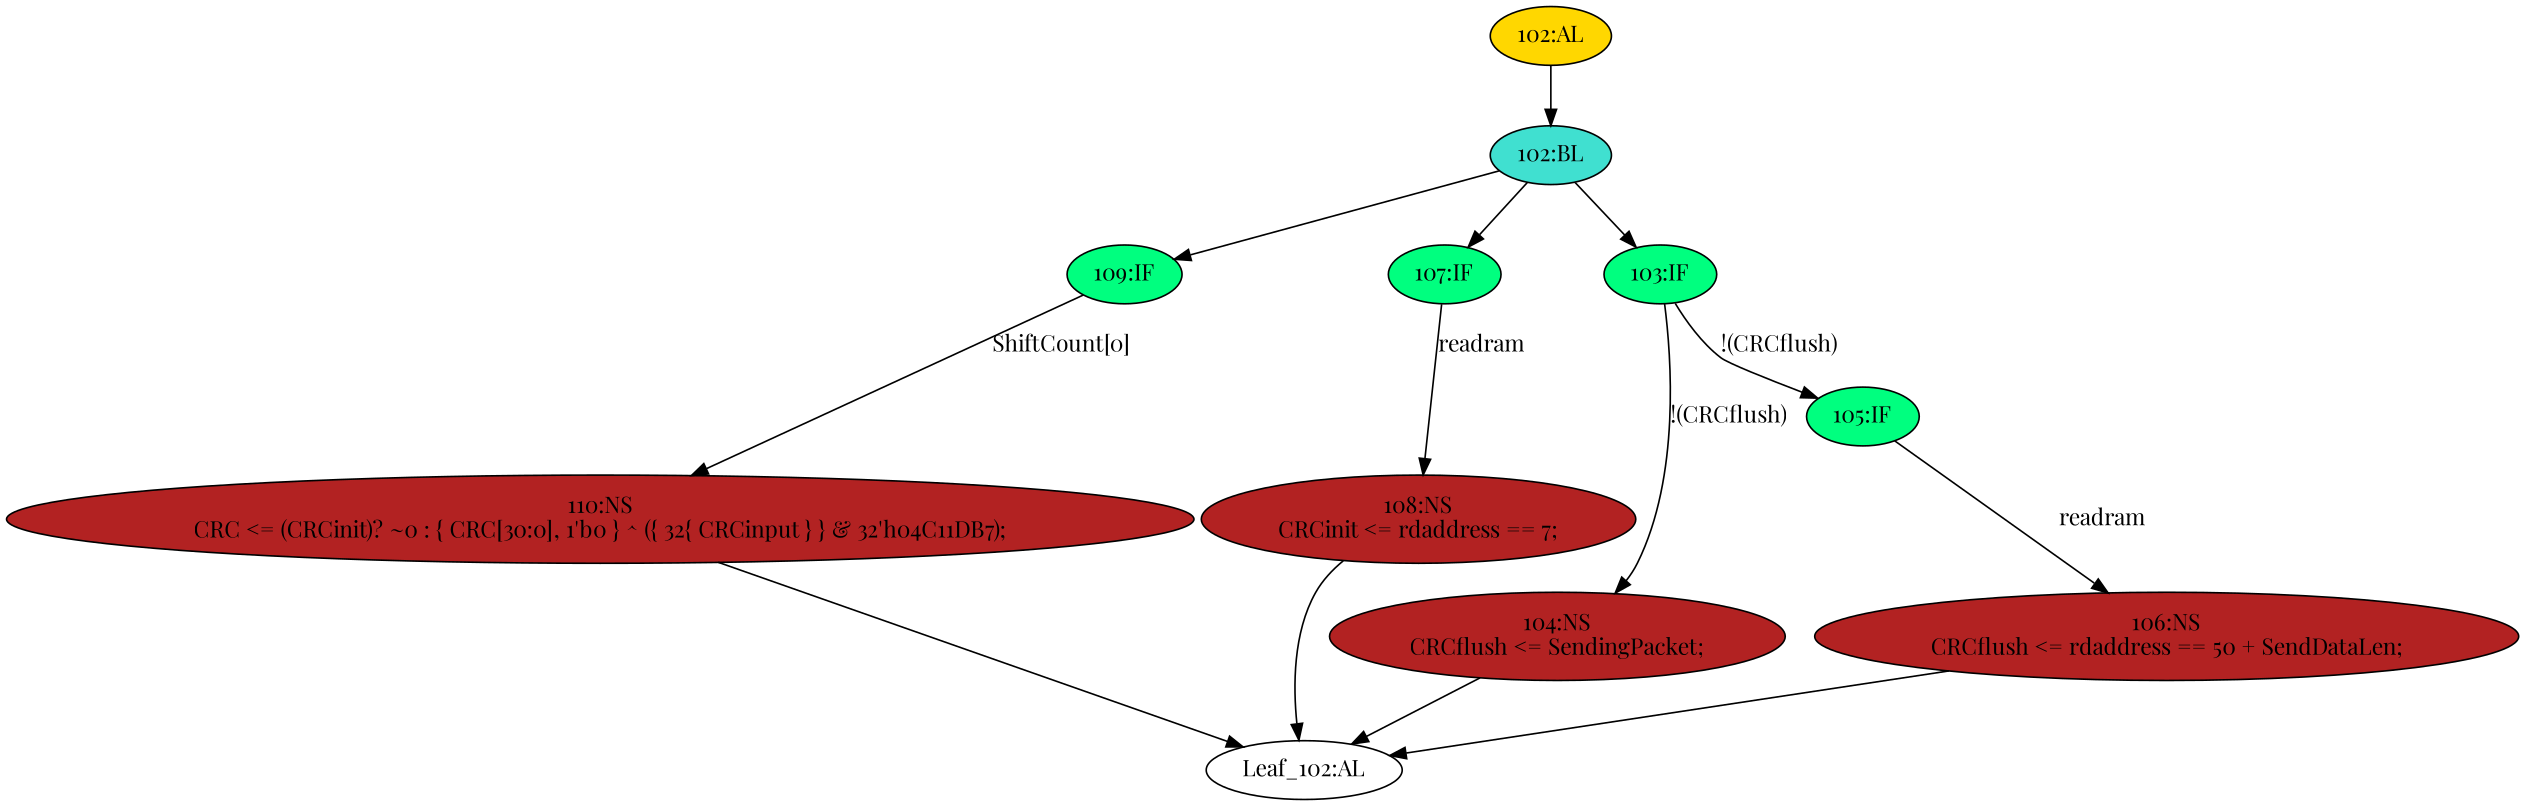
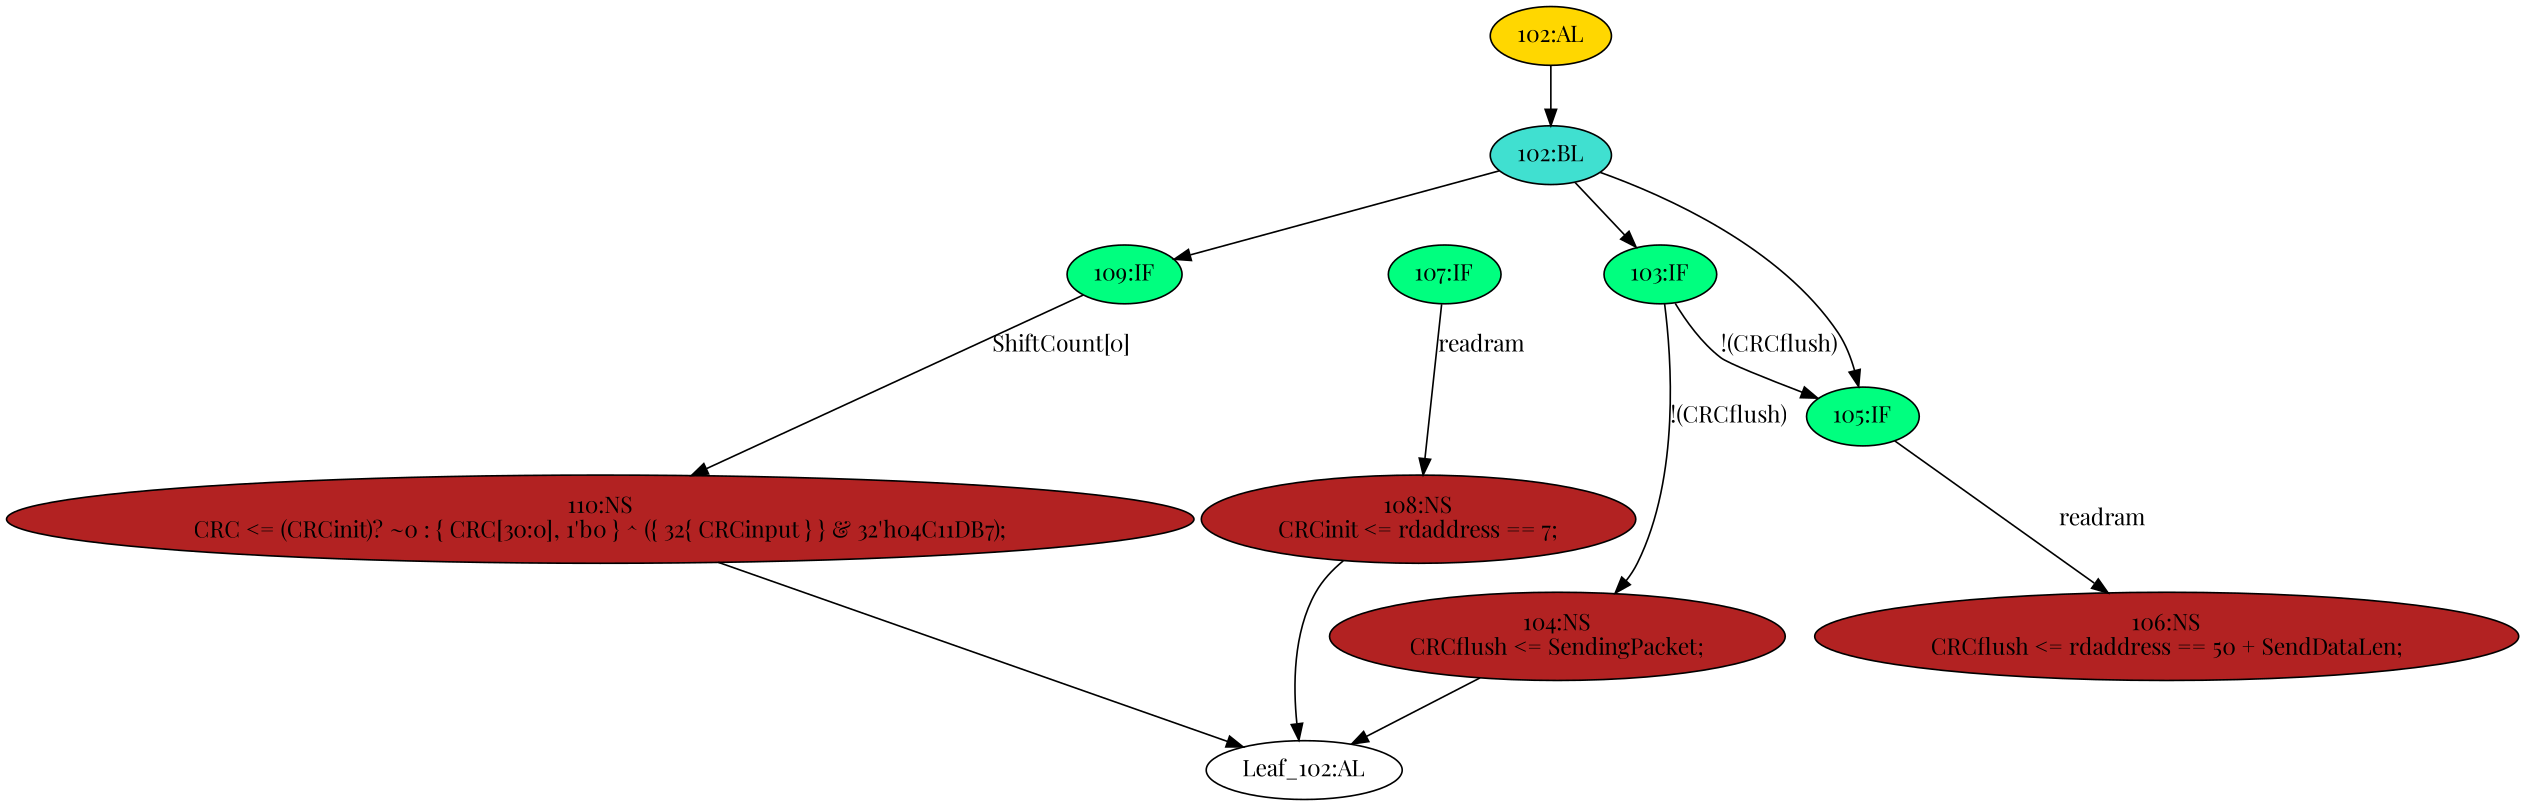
edge "102:BL" -> "107:IF": now "102:BL" -> "105:IF"
edge "106:NS CRCflush <= rdaddress == 50 + SendDataLen;" -> "Leaf_102:AL": removed
